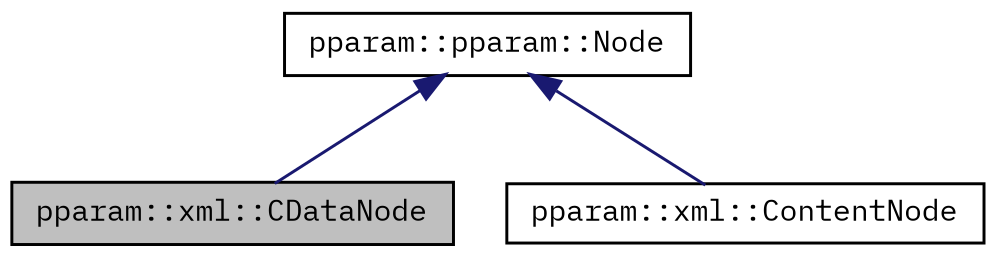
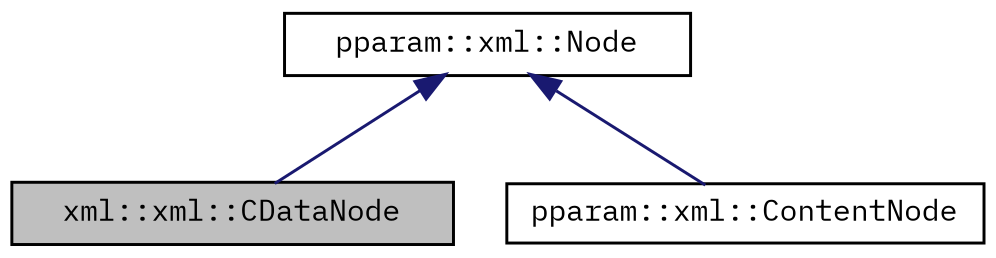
node "pparam::pparam::Node": label "pparam::pparam::Node" -> "pparam::xml::Node"
node "pparam::xml::CDataNode": label "pparam::xml::CDataNode" -> "xml::xml::CDataNode"
